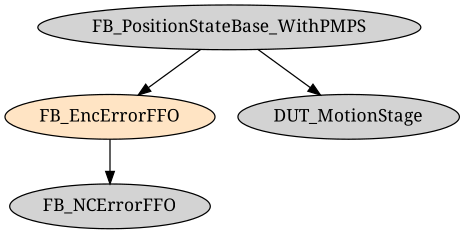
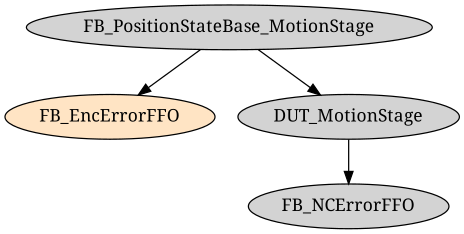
node "FB_PositionStateBase_WithPMPS": label "FB_PositionStateBase_WithPMPS" -> "FB_PositionStateBase_MotionStage"
edge "FB_EncErrorFFO" -> "FB_NCErrorFFO": now "DUT_MotionStage" -> "FB_NCErrorFFO"
